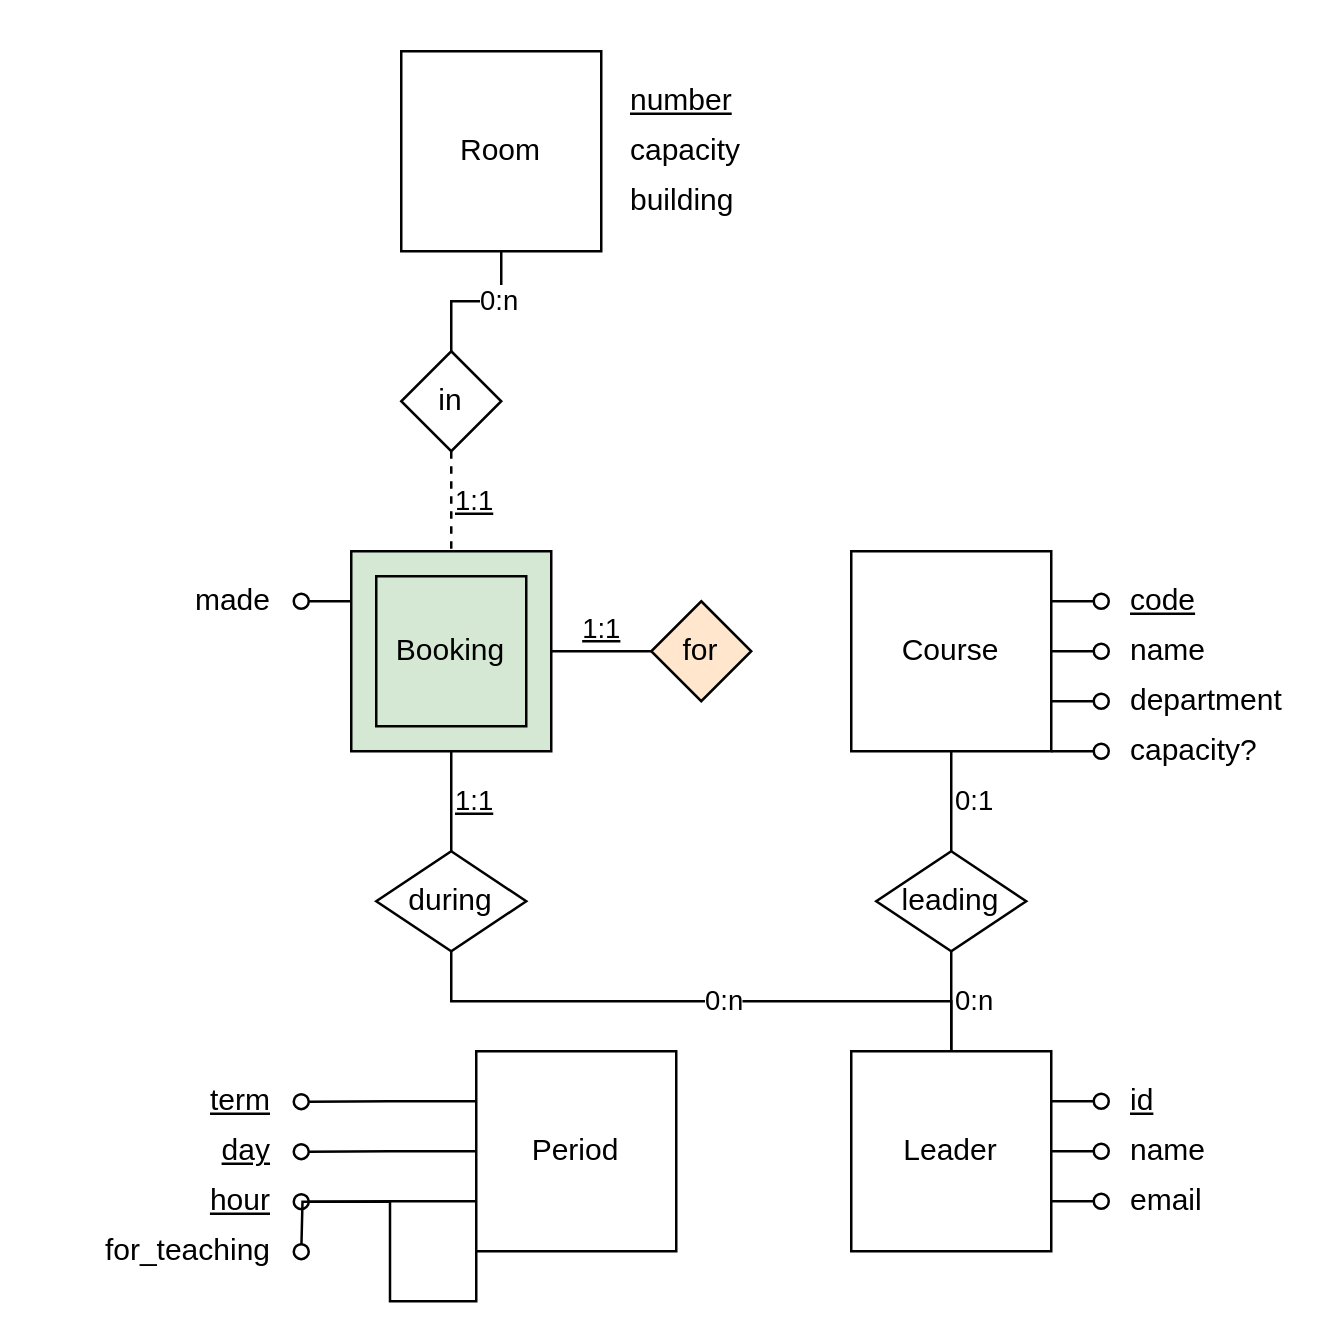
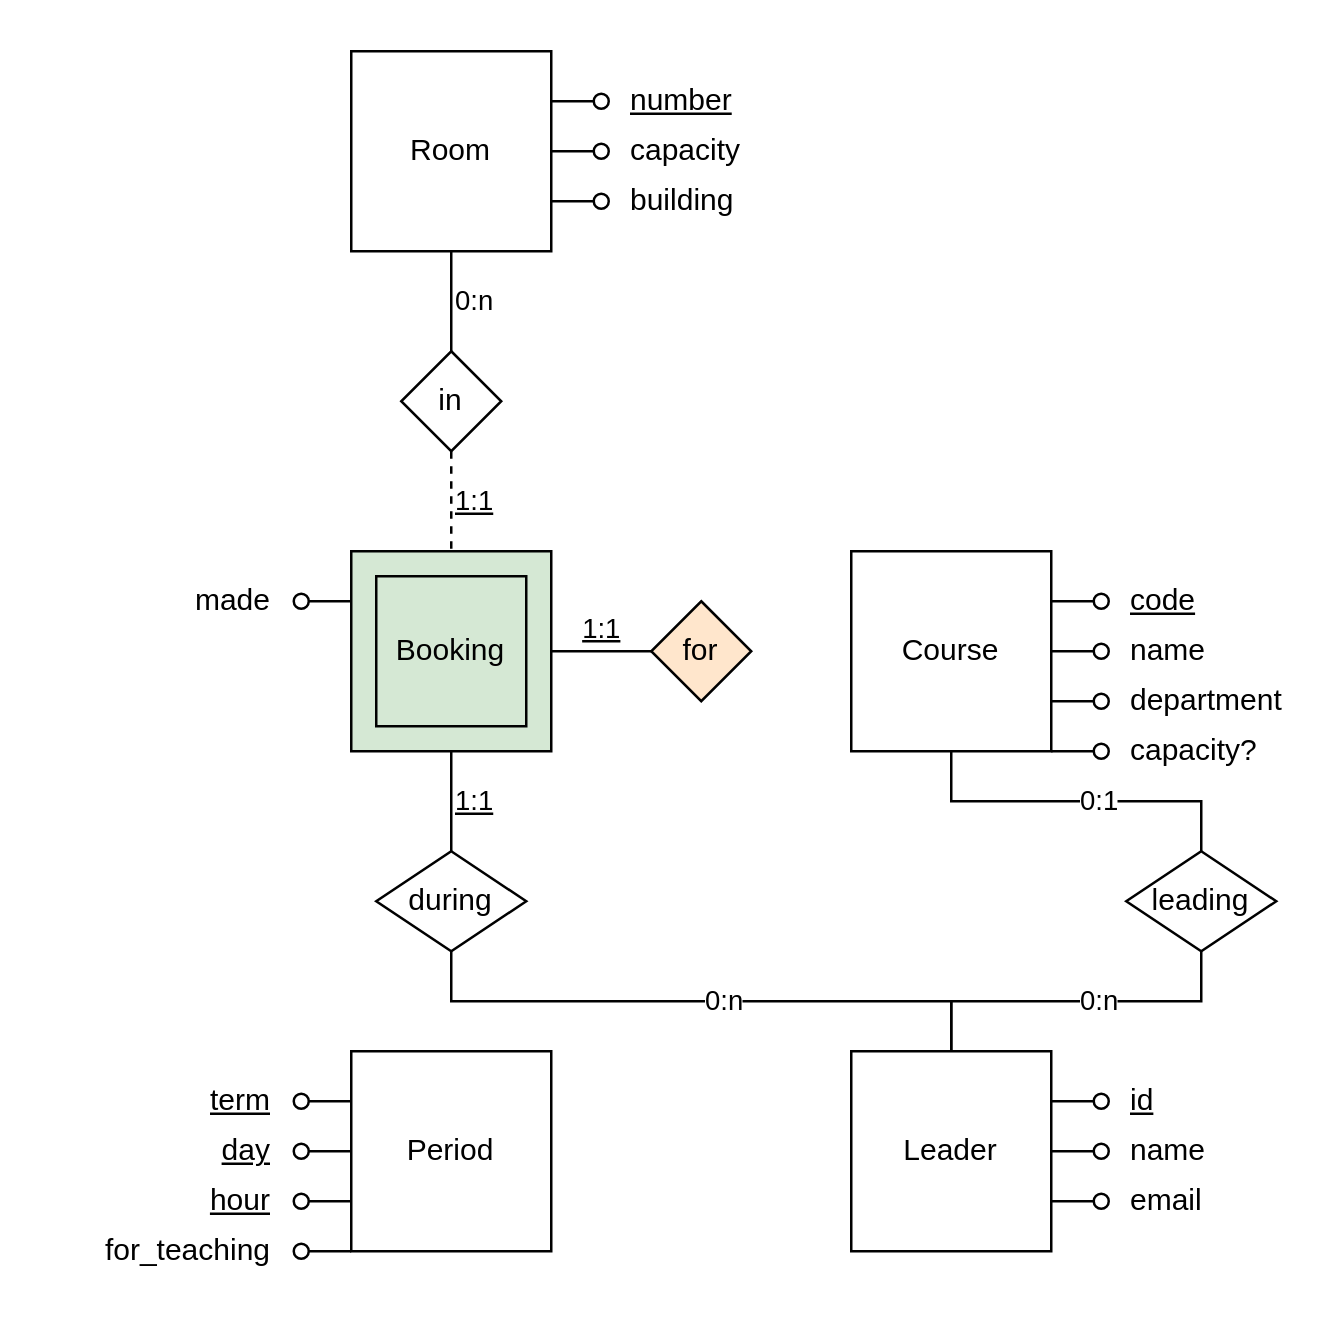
node "Room": moved (501, 151) -> (451, 151)
node "leading": moved (951, 901) -> (1201, 901)
node "Period": moved (576, 1151) -> (451, 1151)
